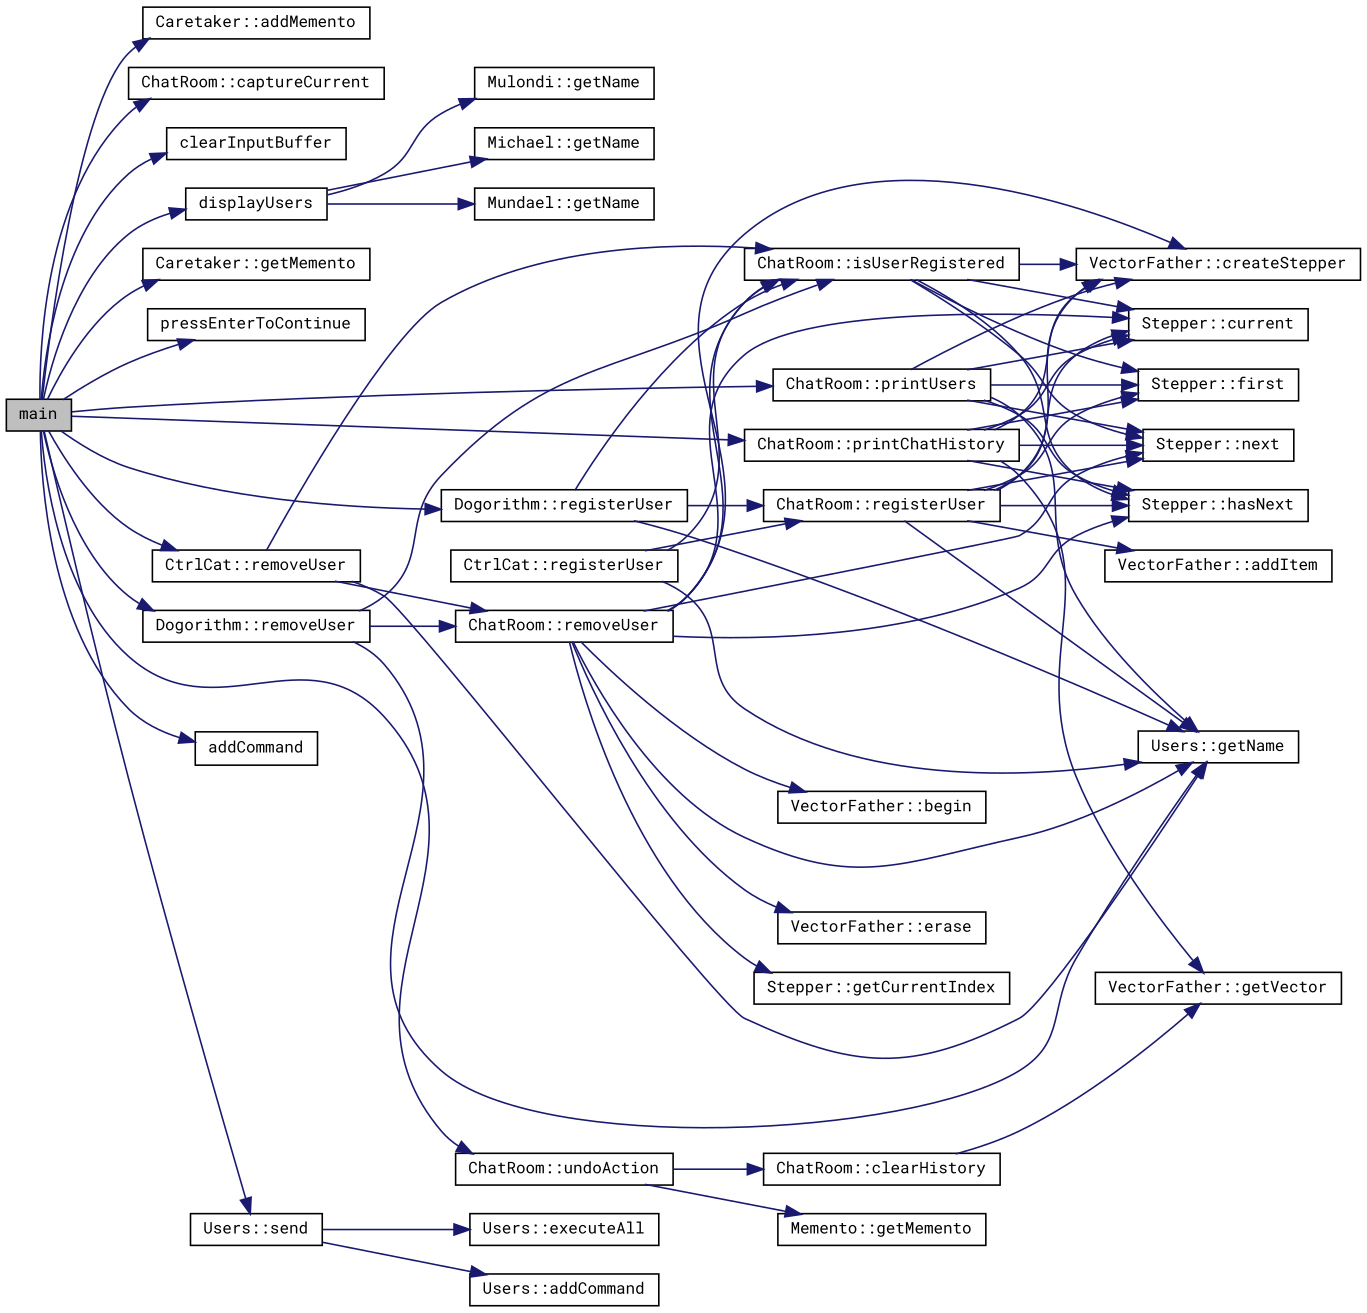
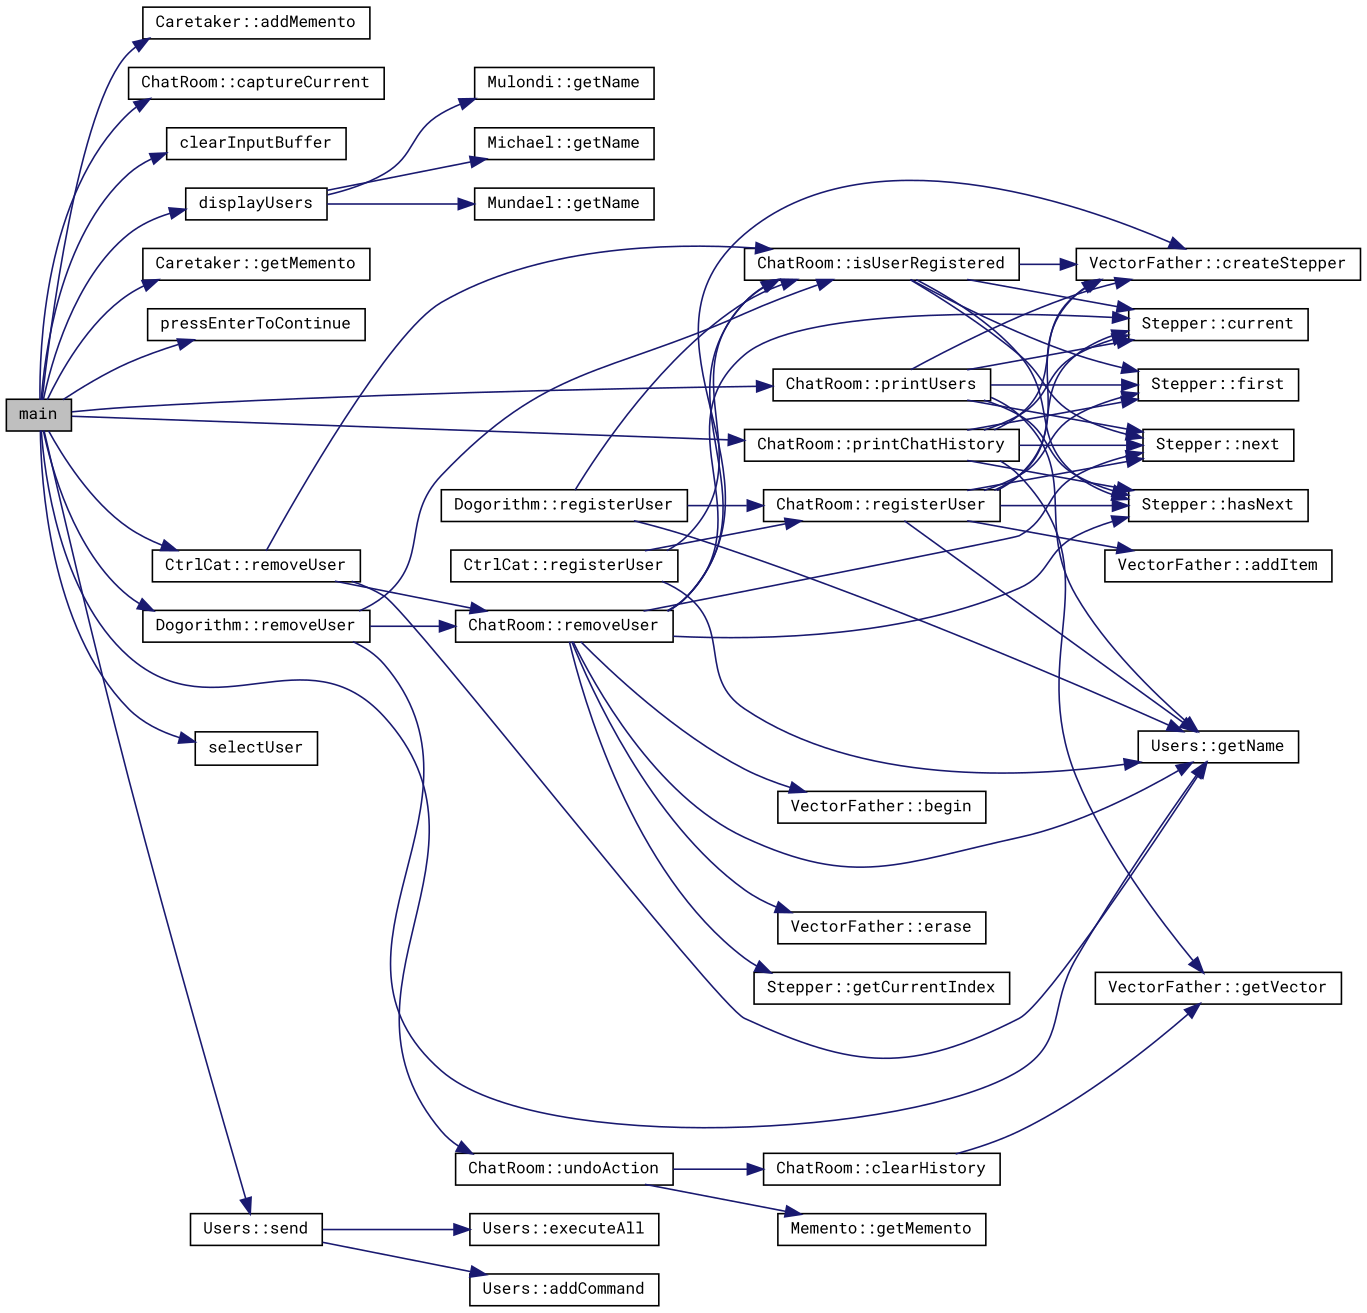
edge "main" -> "Dogorithm::registerUser": removed
node "addCommand": label "addCommand" -> "selectUser"
